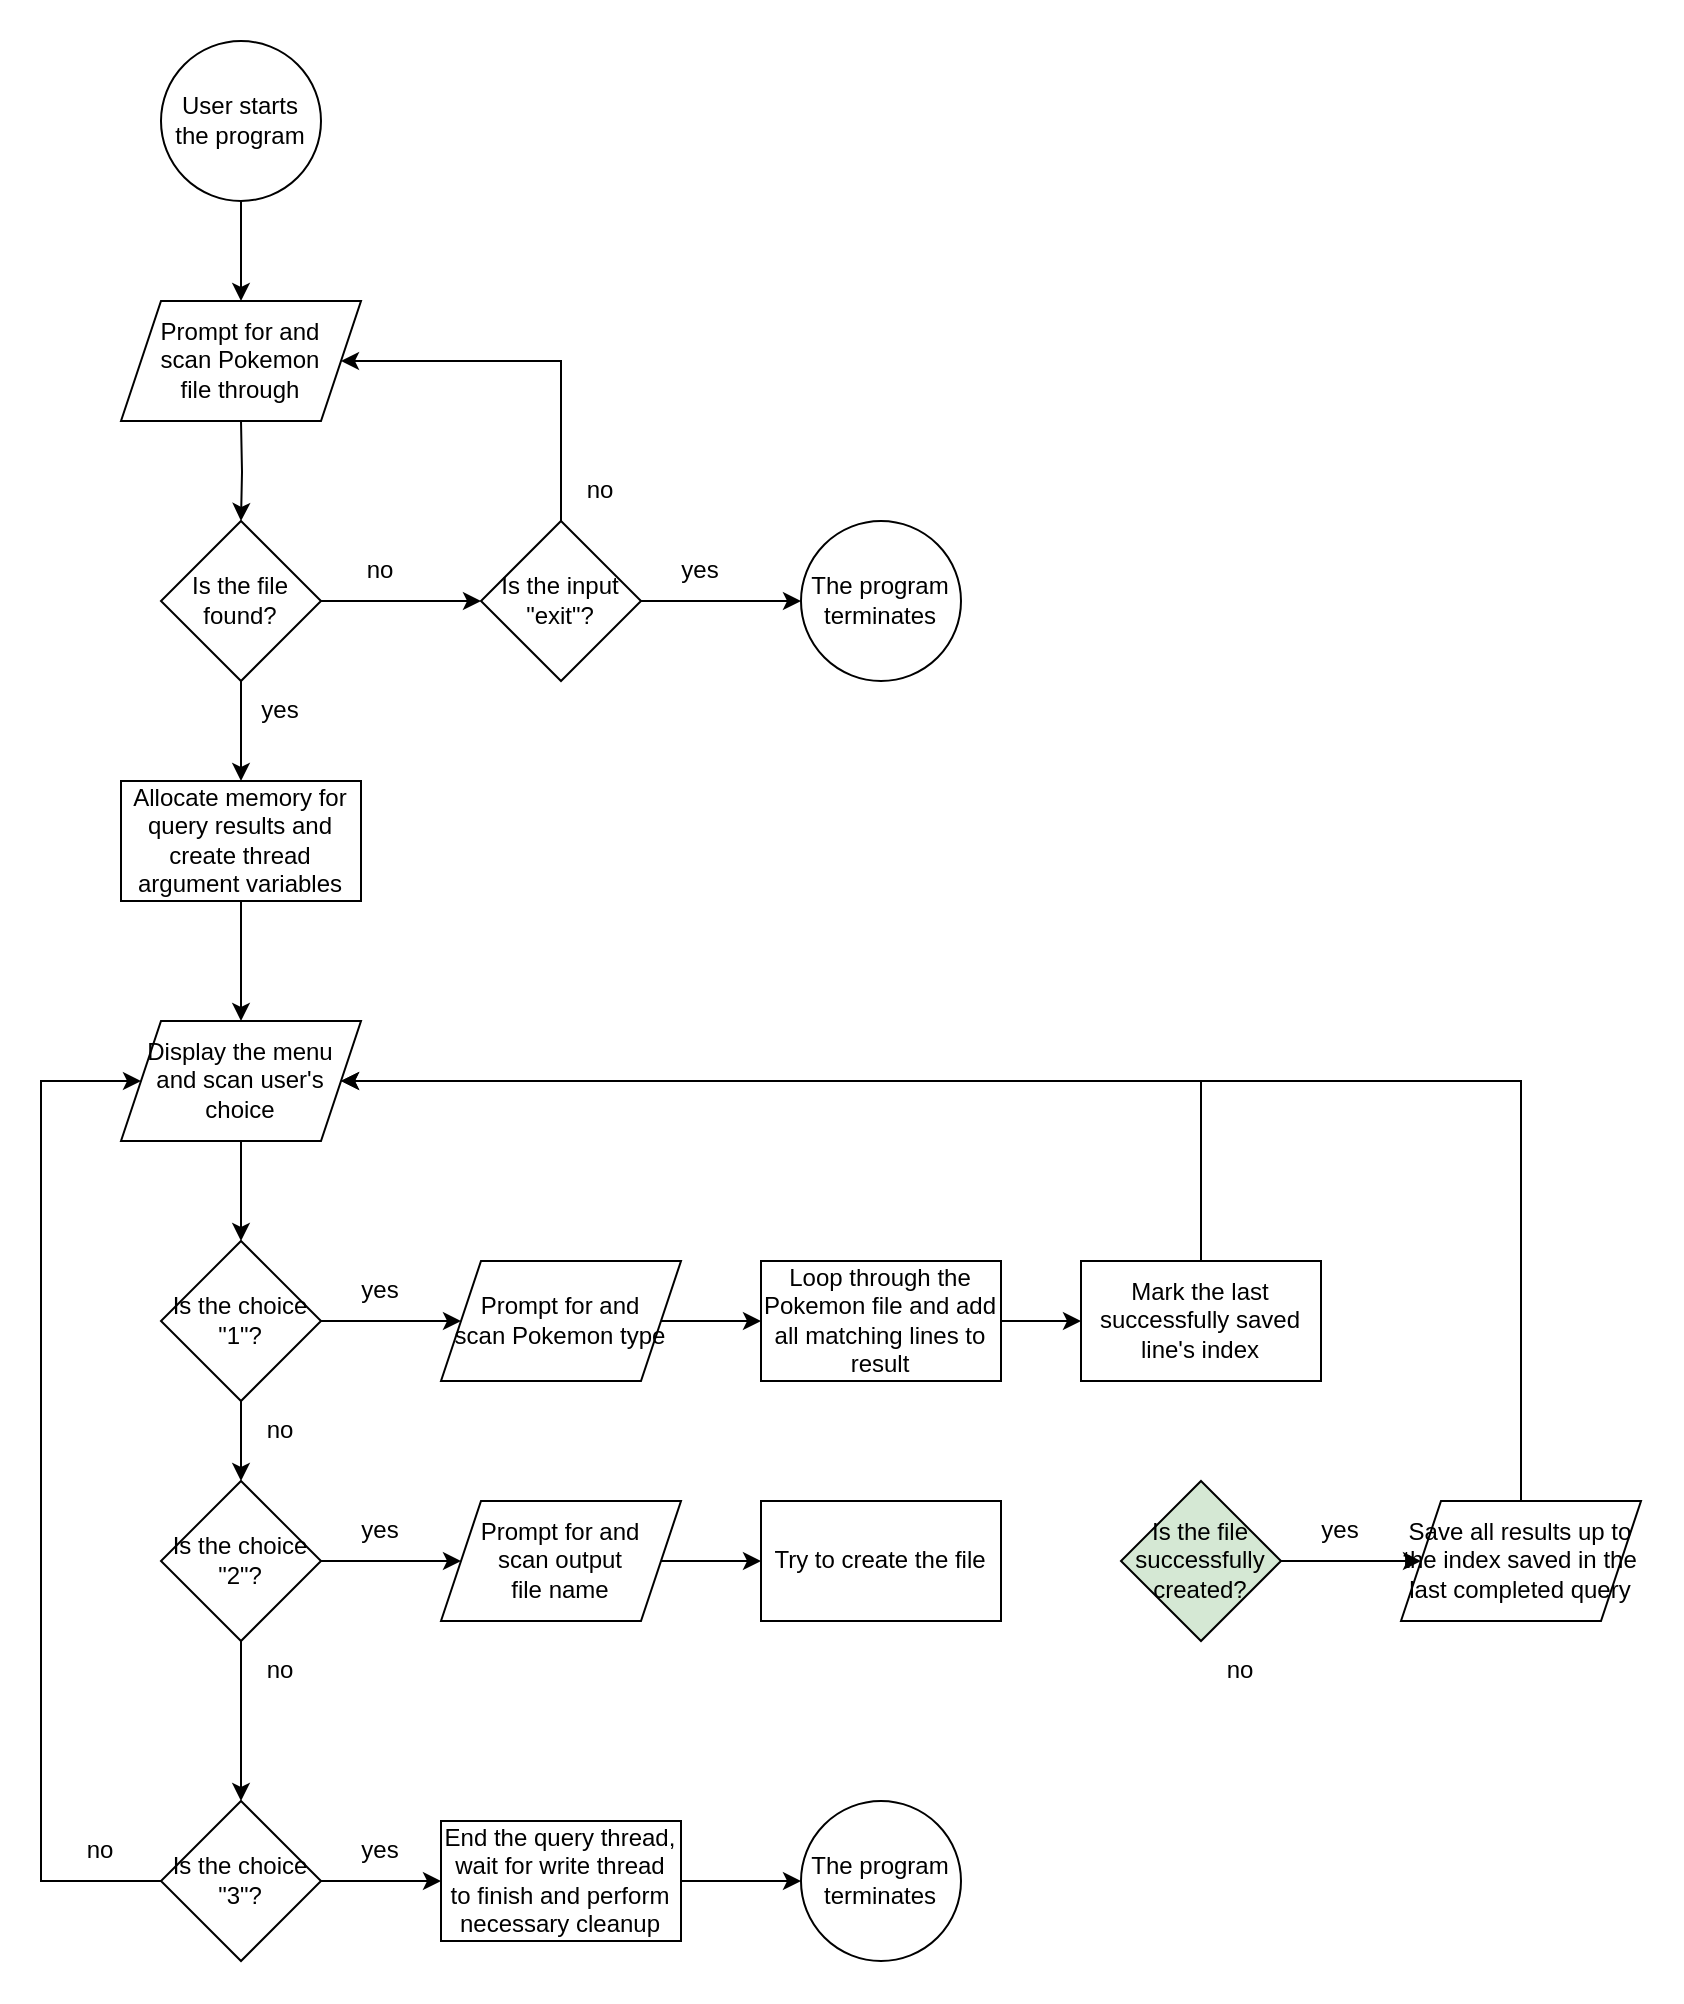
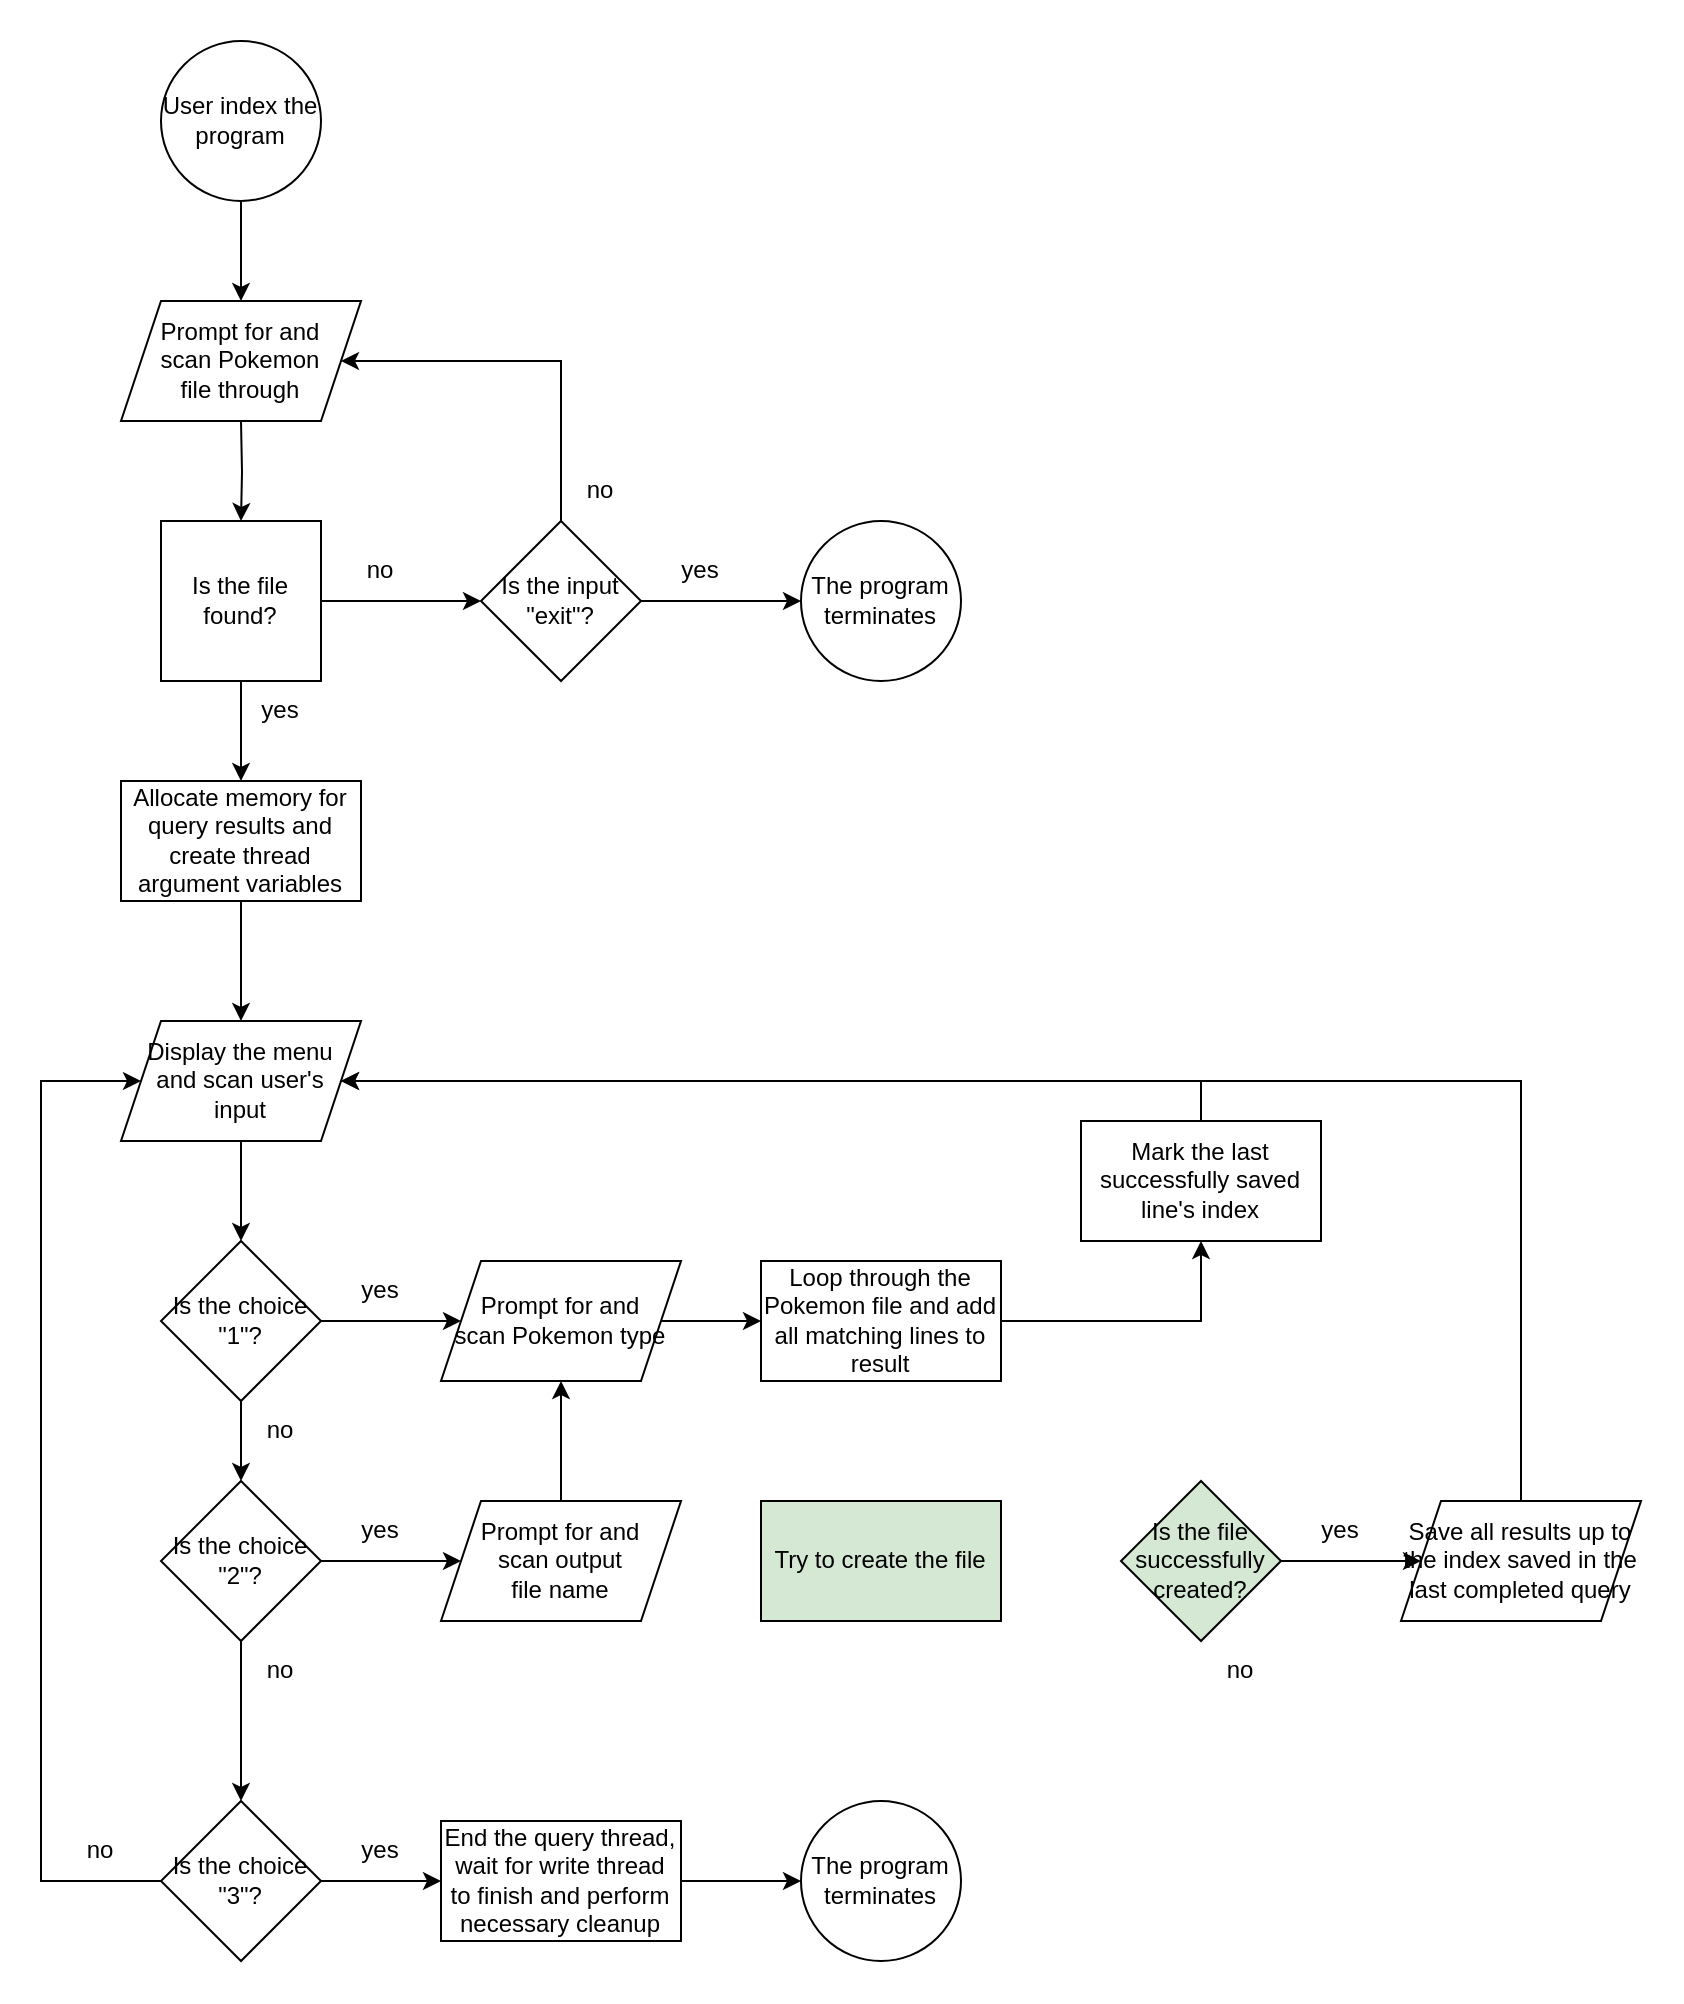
node "User starts the program": label "User starts the program" -> "User index the program"
node "Is the file found?": shape diamond -> rectangle
node "Display the menu and scan user's choice": label "Display the menu and scan user's choice" -> "Display the menu and scan user's input"
node "Mark the last successfully saved line's index": moved (1201, 1321) -> (1201, 1181)
edge "Prompt for and scan output file name" -> "Try to create the file": now "Prompt for and scan output file name" -> "Prompt for and scan Pokemon type"
node "Try to create the file": fillcolor #ffffff -> #d5e8d4
